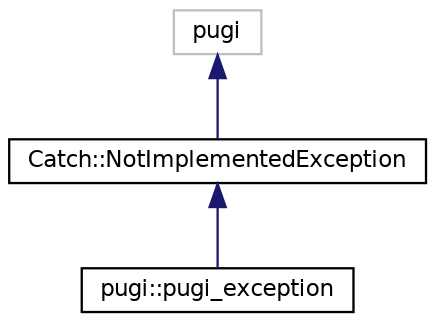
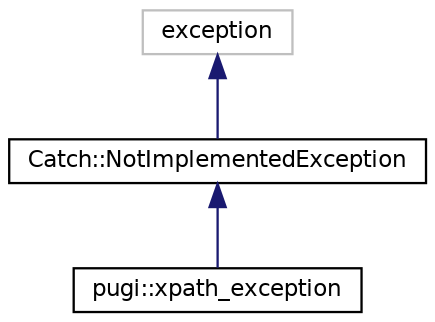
node "pugi": label "pugi" -> "exception"
node "pugi::pugi_exception": label "pugi::pugi_exception" -> "pugi::xpath_exception"
